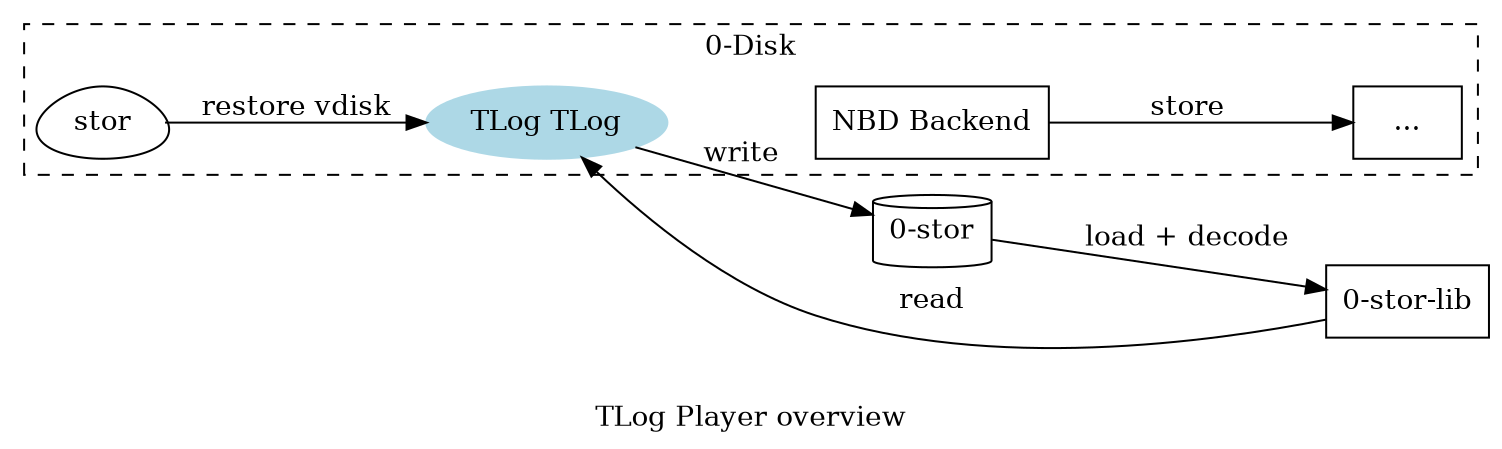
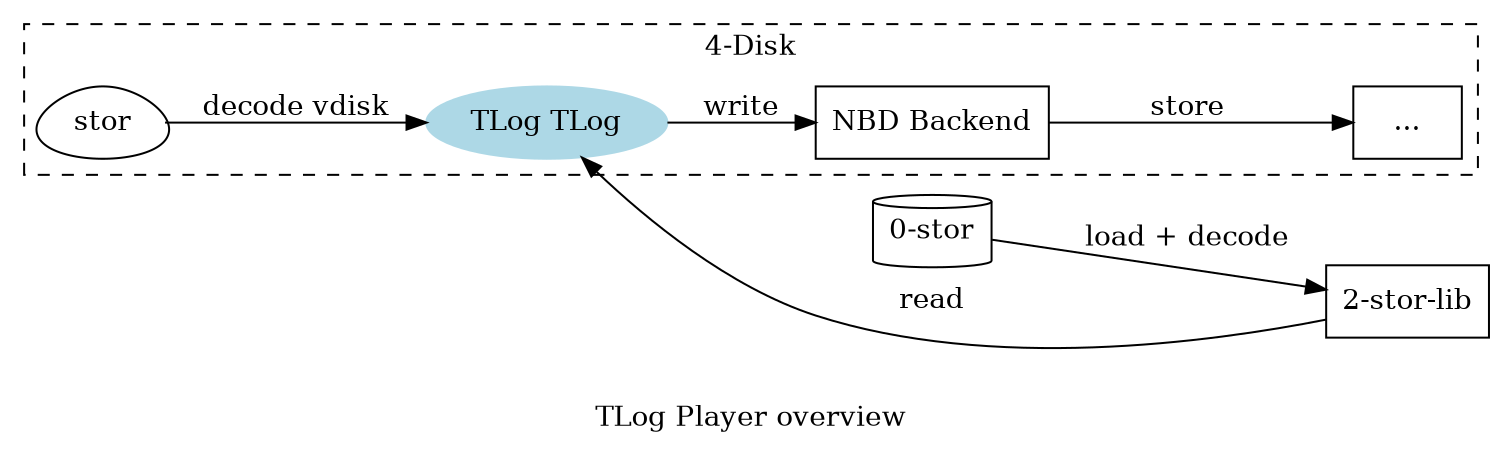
cluster "0-Disk": label "0-Disk" -> "4-Disk"
edge "stor" -> "TLog TLog": label "restore vdisk" -> "decode vdisk"
edge "TLog TLog" -> "0-stor": now "TLog TLog" -> "NBD Backend"
node "0-stor-lib": label "0-stor-lib" -> "2-stor-lib"
